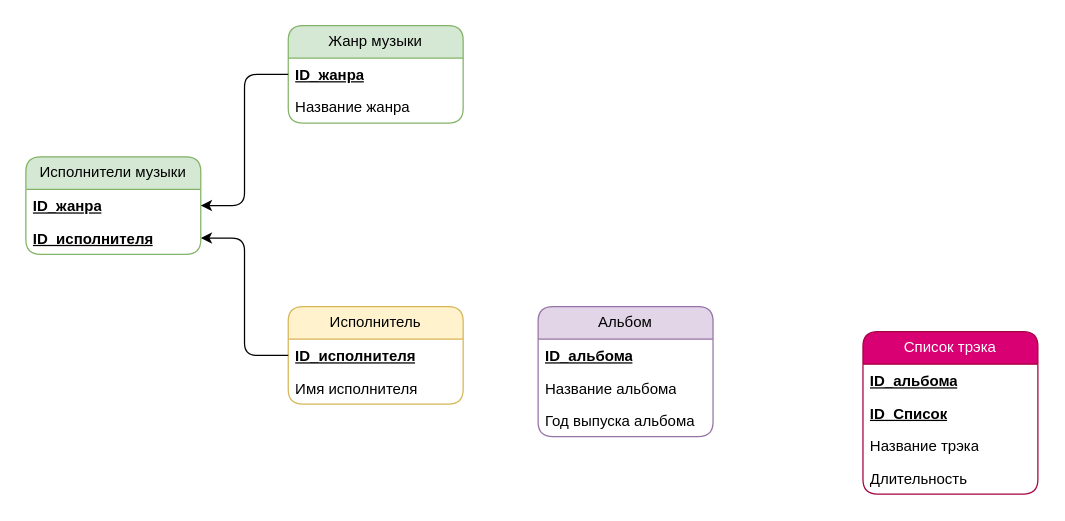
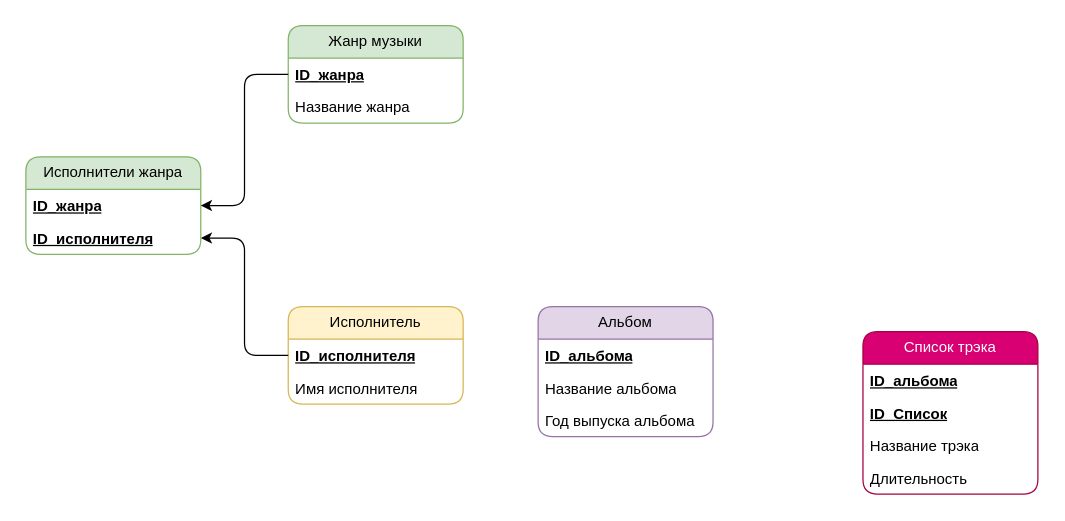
node "Исполнители музыки": label "Исполнители музыки" -> "Исполнители жанра"
